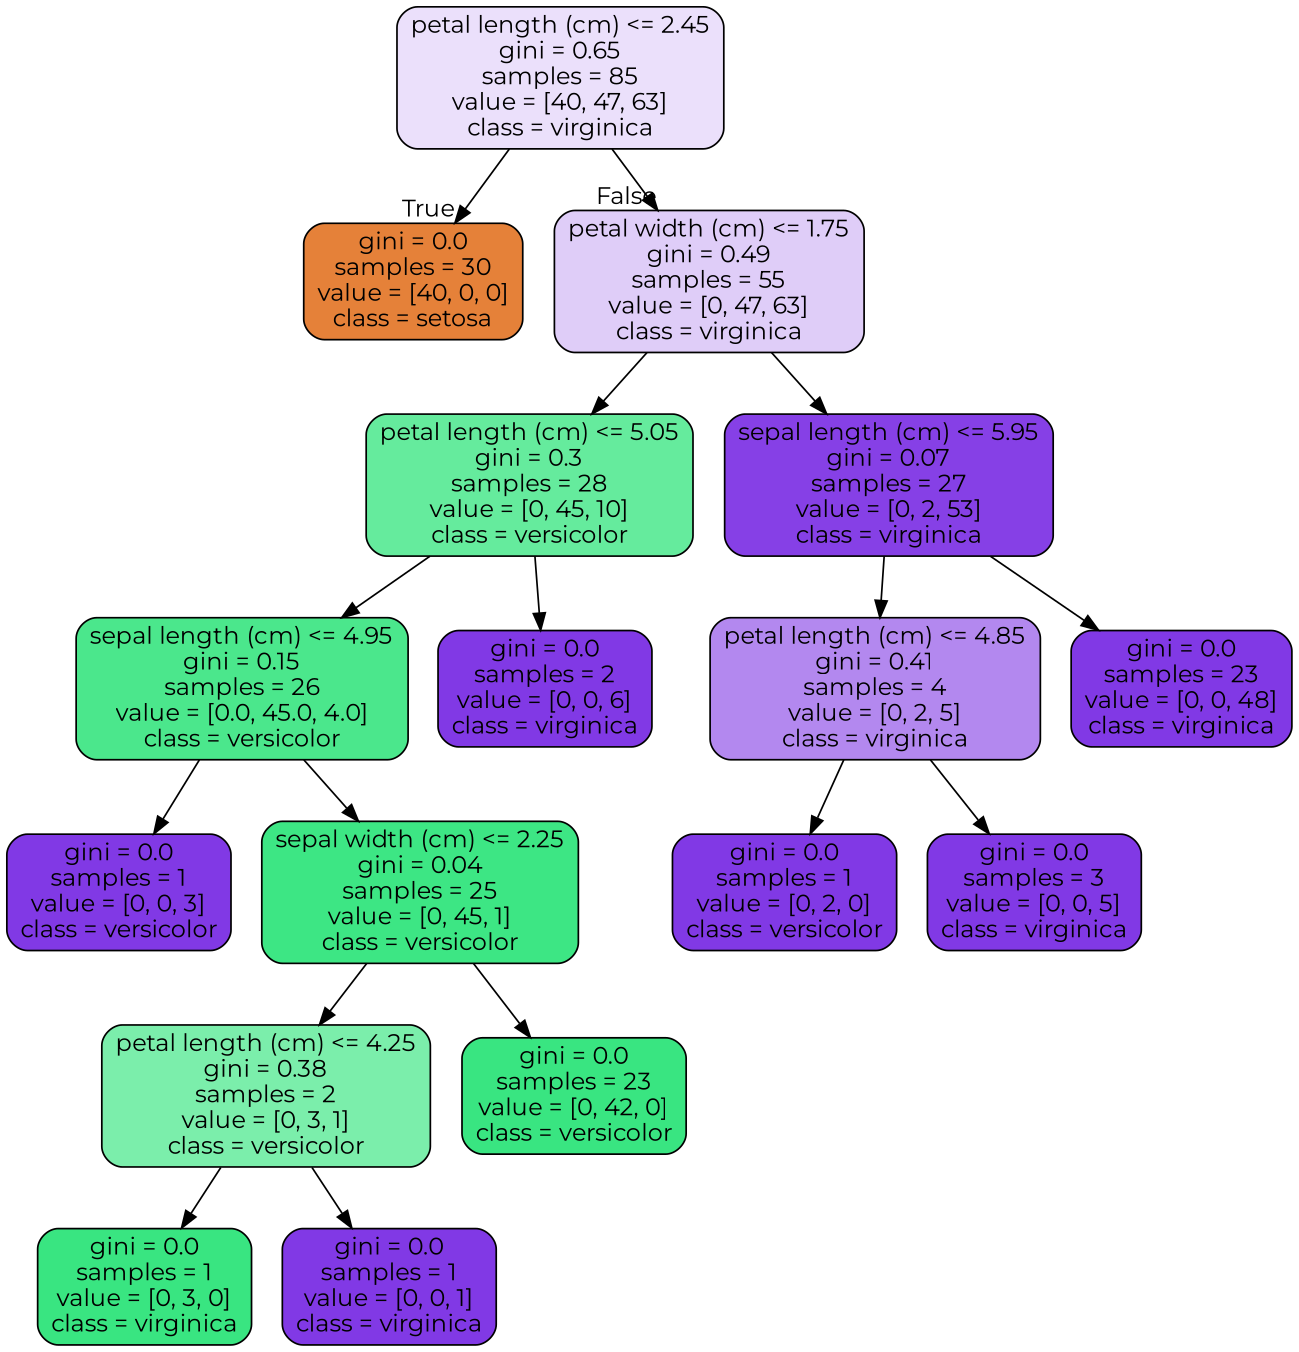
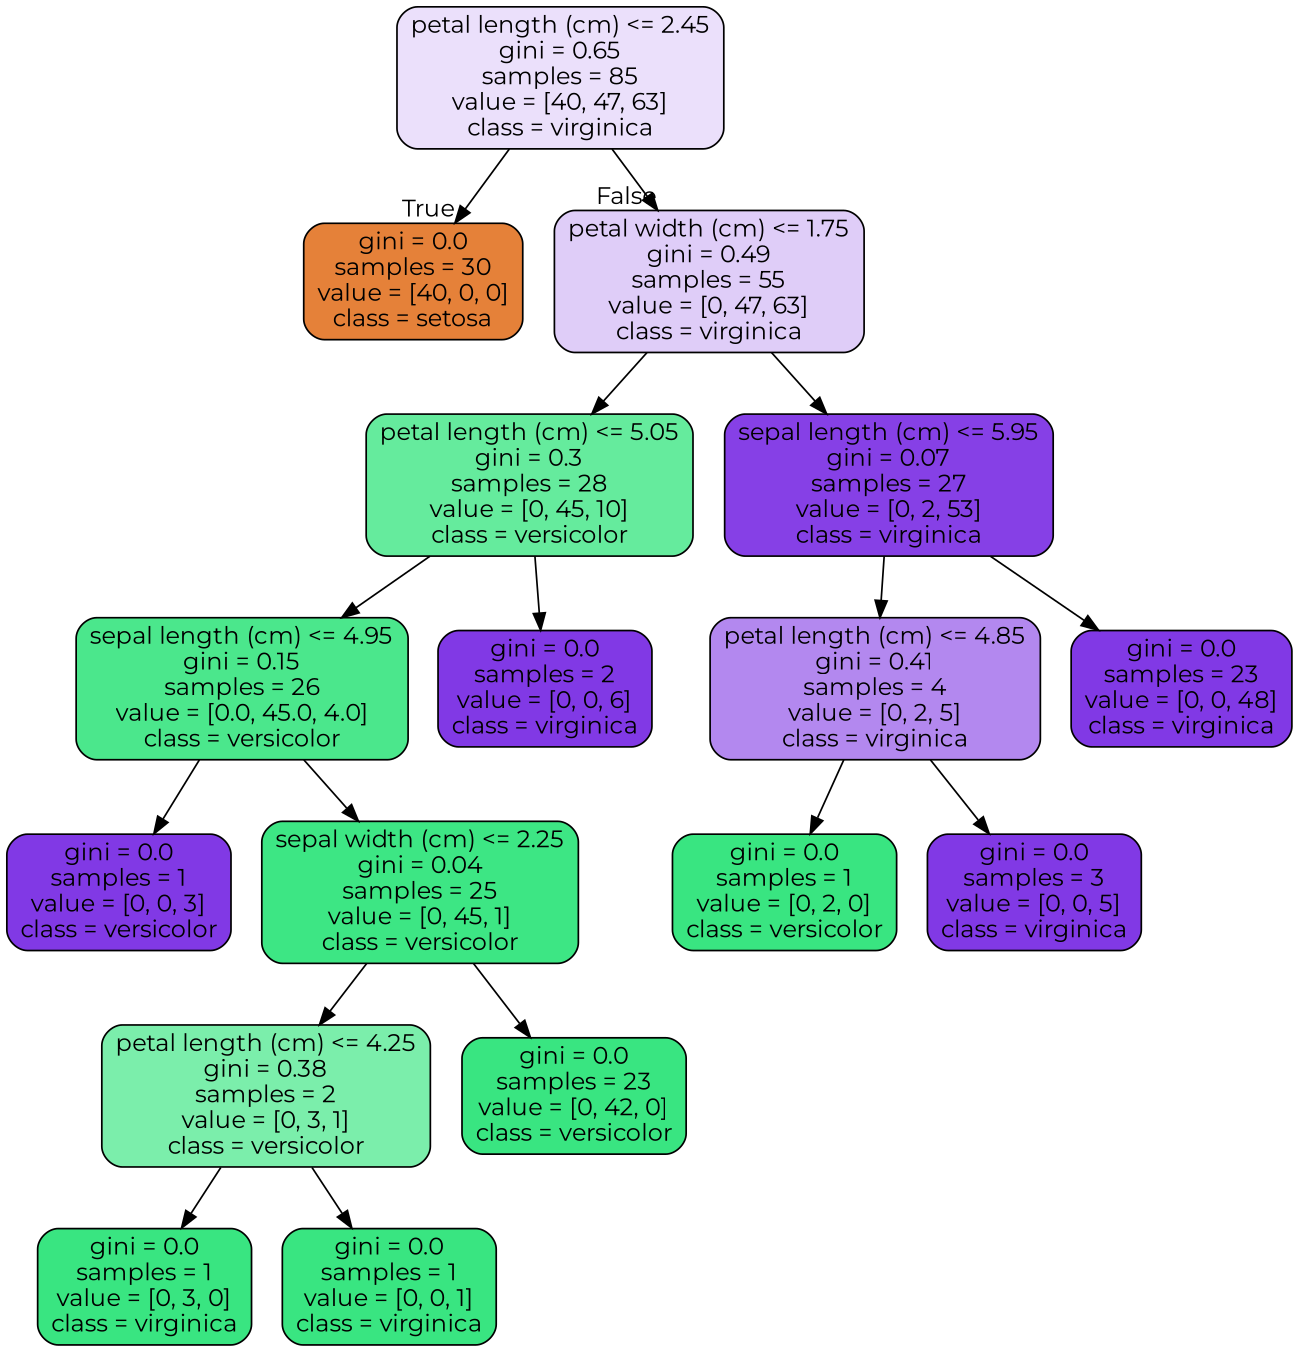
node "gini = 0.0 samples = 1 value = [0, 2, 0] class = versicolor": fillcolor #8139e5 -> #39e581
node "gini = 0.0 samples = 1 value = [0, 0, 1] class = virginica": fillcolor #8139e5 -> #39e581
